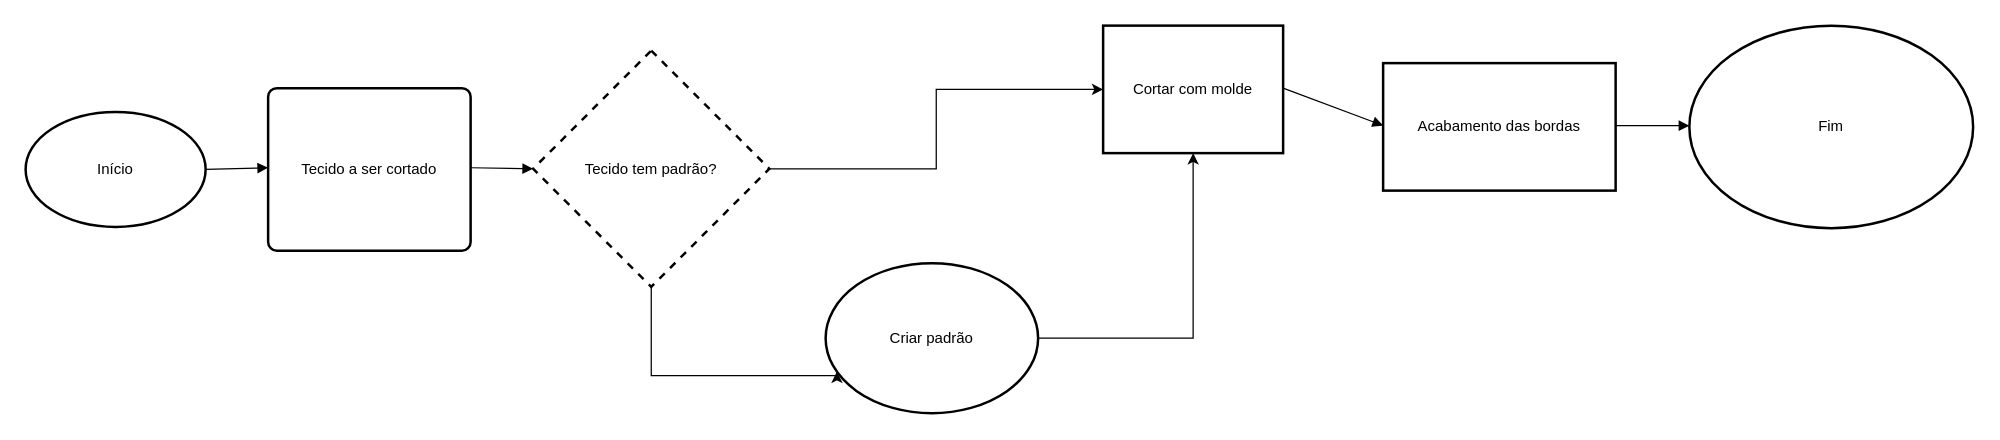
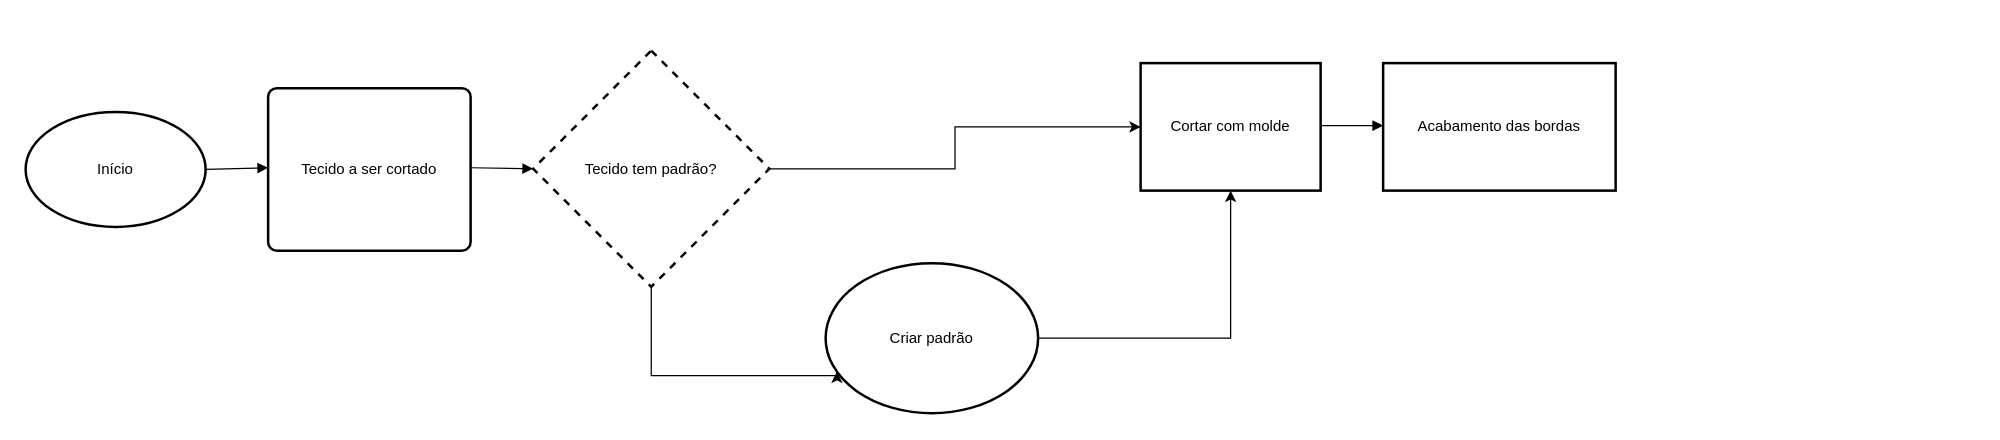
node "Cortar com molde": moved (1193, 89) -> (1231, 127)
edge "Acabamento das bordas" -> "Fim": removed
node "Fim": removed
